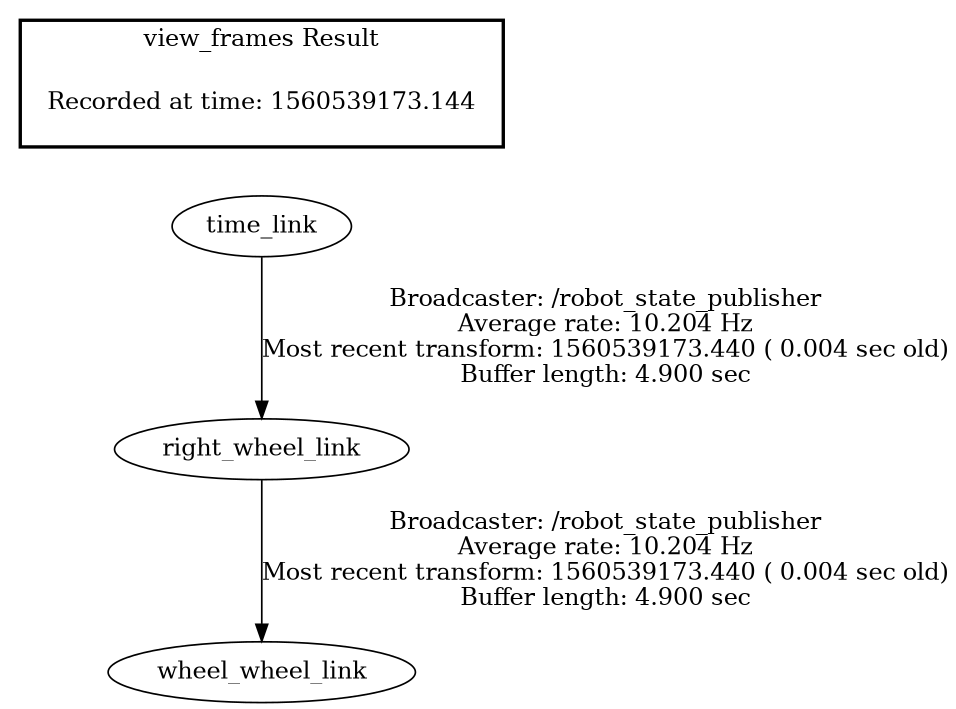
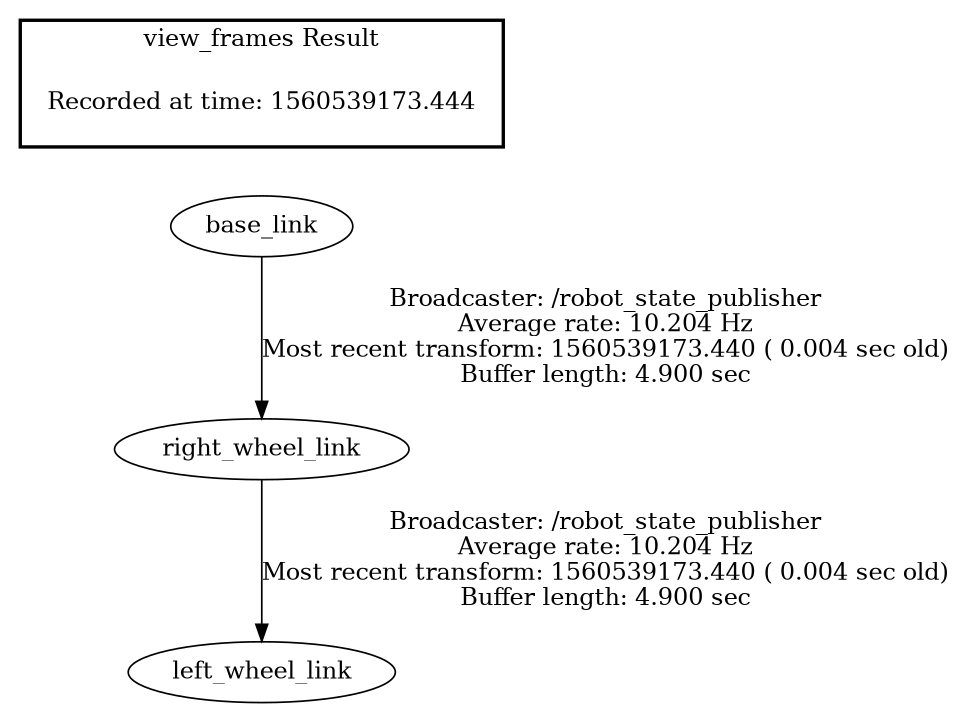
node "Recorded at time: 1560539173.144": label "Recorded at time: 1560539173.144" -> "Recorded at time: 1560539173.444"
node "time_link": label "time_link" -> "base_link"
node "wheel_wheel_link": label "wheel_wheel_link" -> "left_wheel_link"
